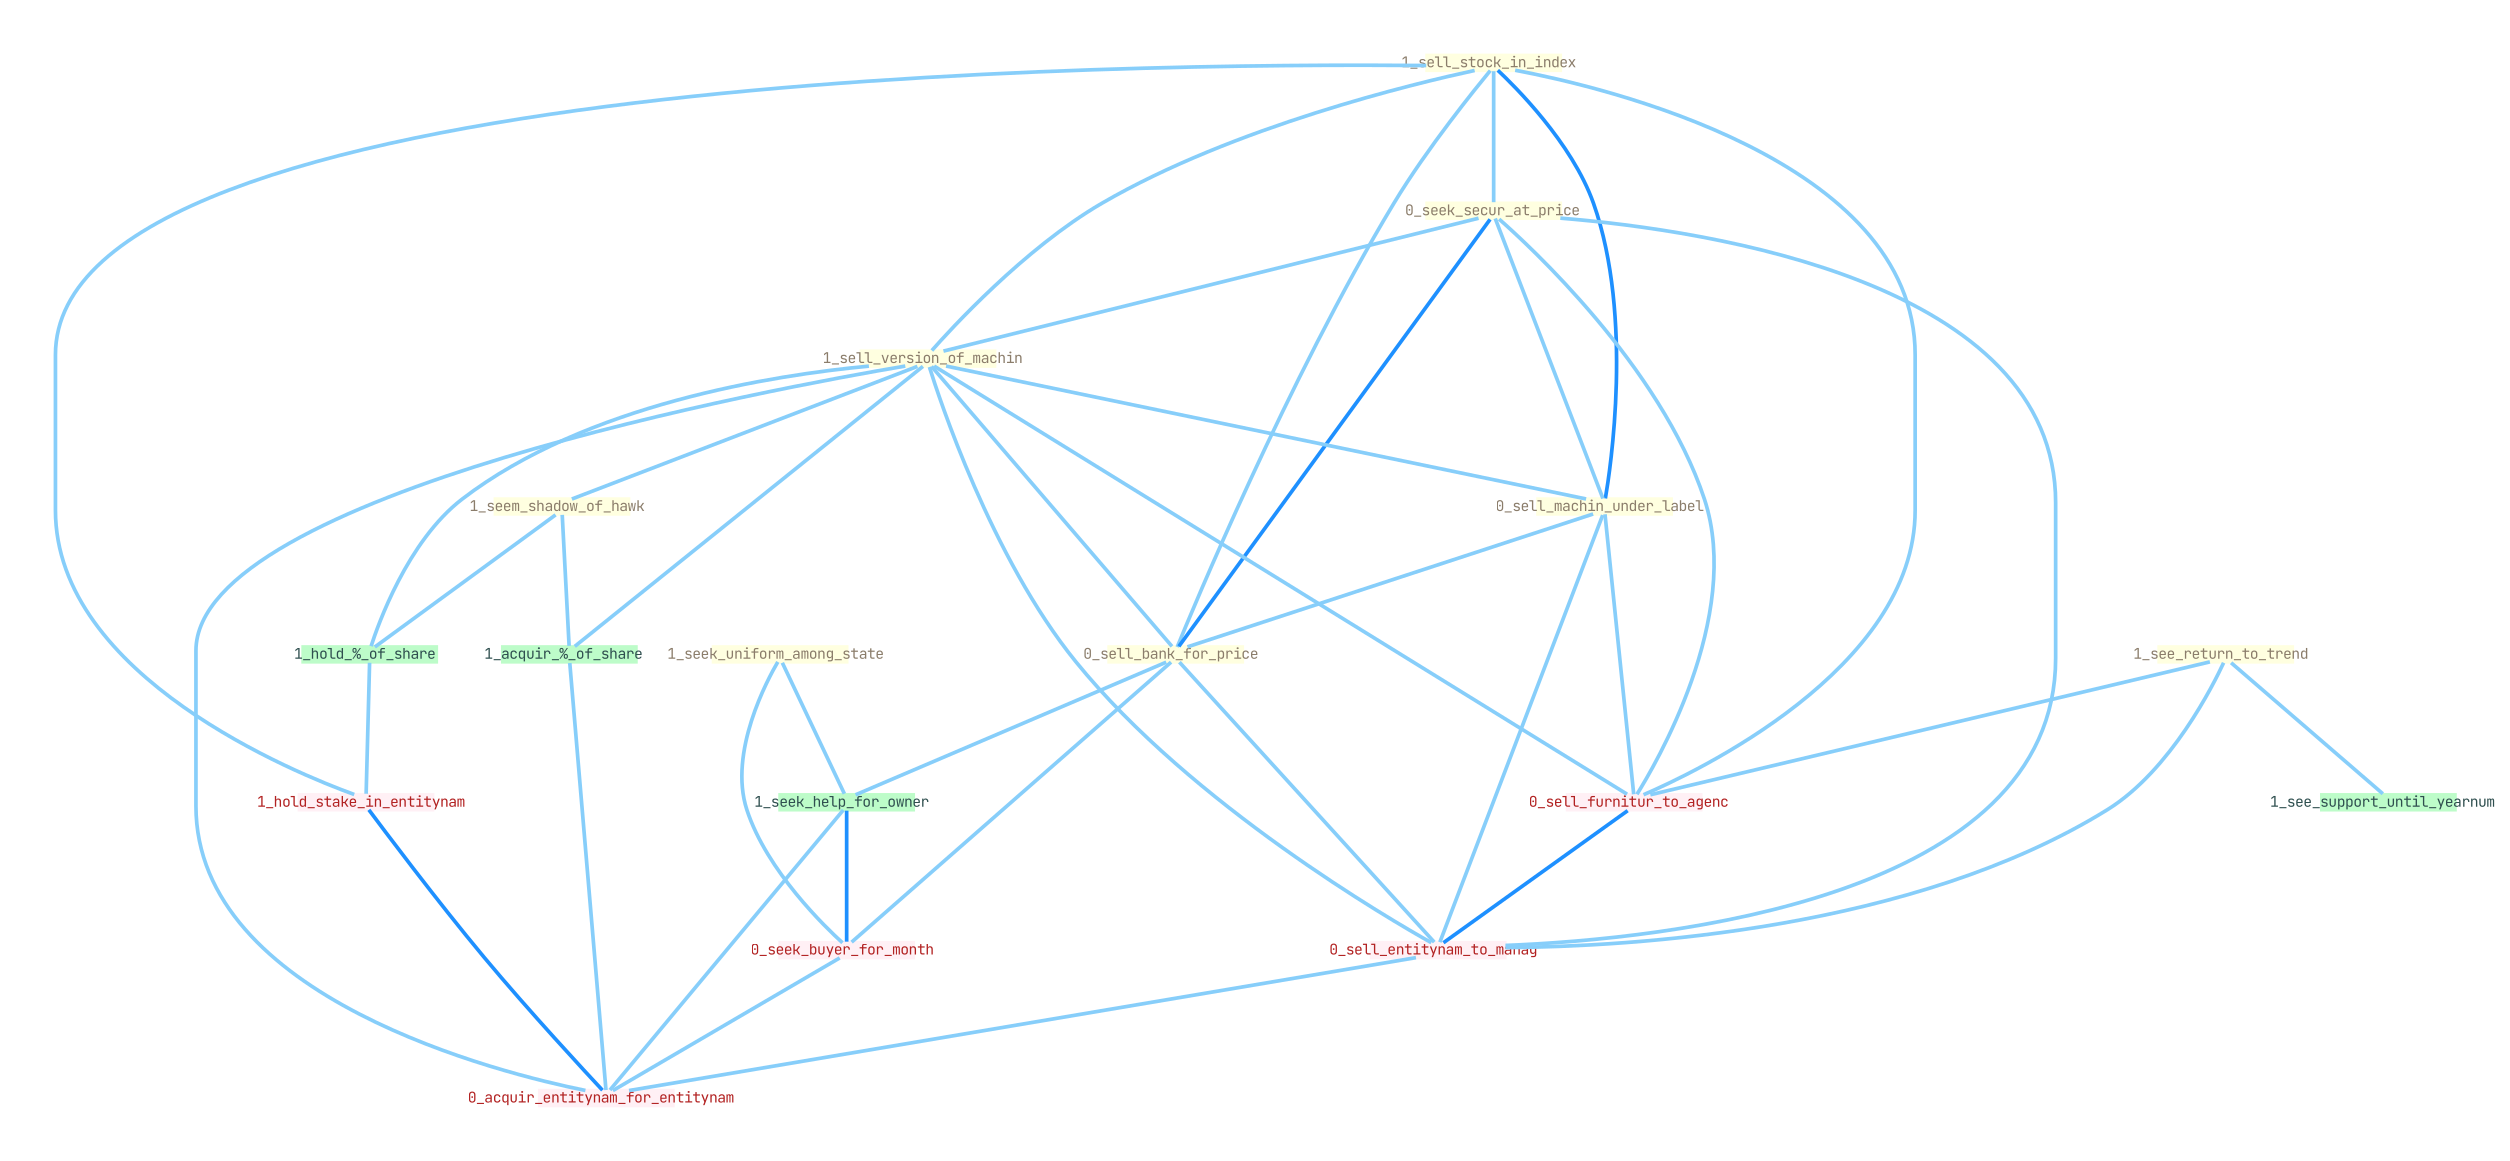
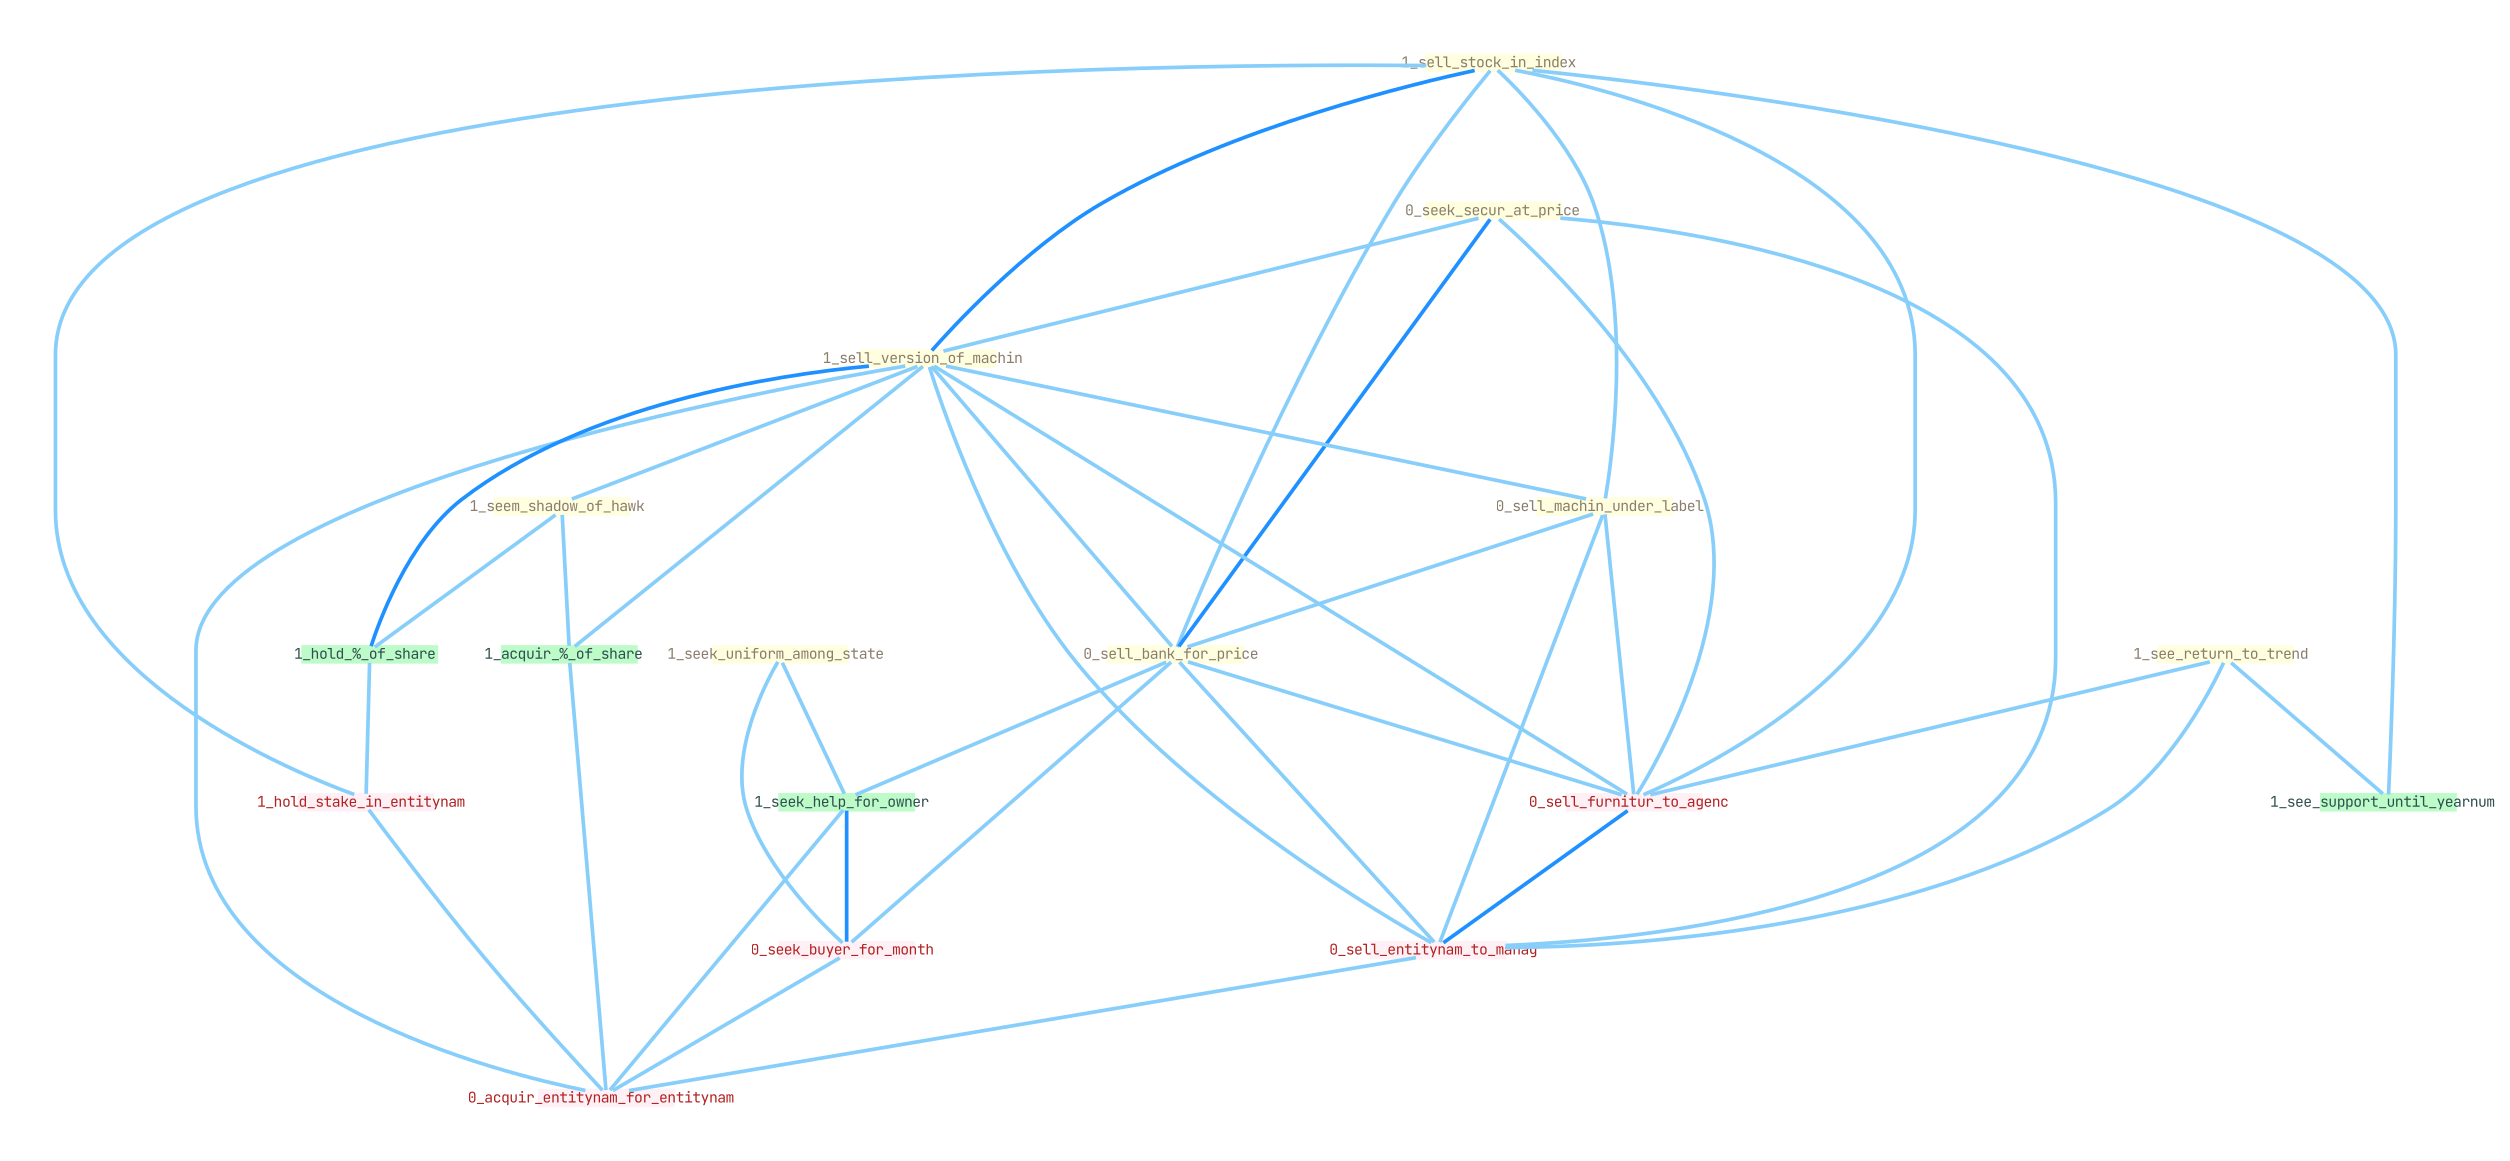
edge "1_sell_stock_in_index" -- "0_seek_secur_at_price": now "1_sell_stock_in_index" -- "1_see_support_until_yearnum"
edge "1_sell_stock_in_index" -- "1_sell_version_of_machin": color #87cefa -> #1e90ff
edge "1_sell_stock_in_index" -- "0_sell_machin_under_label": color #1e90ff -> #87cefa
edge "0_seek_secur_at_price" -- "0_sell_machin_under_label": removed
edge "1_sell_version_of_machin" -- "1_hold_%_of_share": color #87cefa -> #1e90ff
edge "0_sell_bank_for_price" -- "0_sell_furnitur_to_agenc": added
edge "1_hold_stake_in_entitynam" -- "0_acquir_entitynam_for_entitynam": color #1e90ff -> #87cefa
